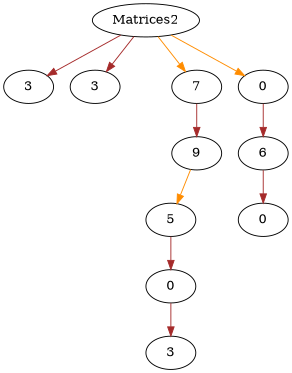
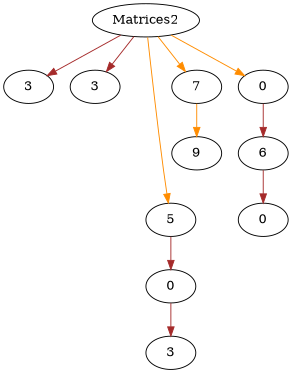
edge "7" -> "9": color brown -> darkorange
edge "9" -> "5": now "Matrices2" -> "5"
